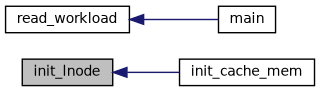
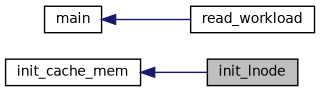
edge "main" -> "read_workload": reversed
edge "init_cache_mem" -> "init_lnode": reversed
